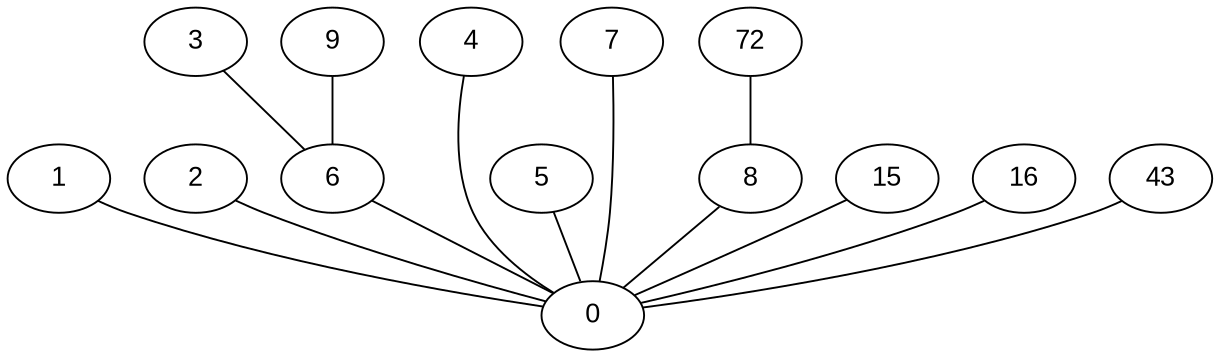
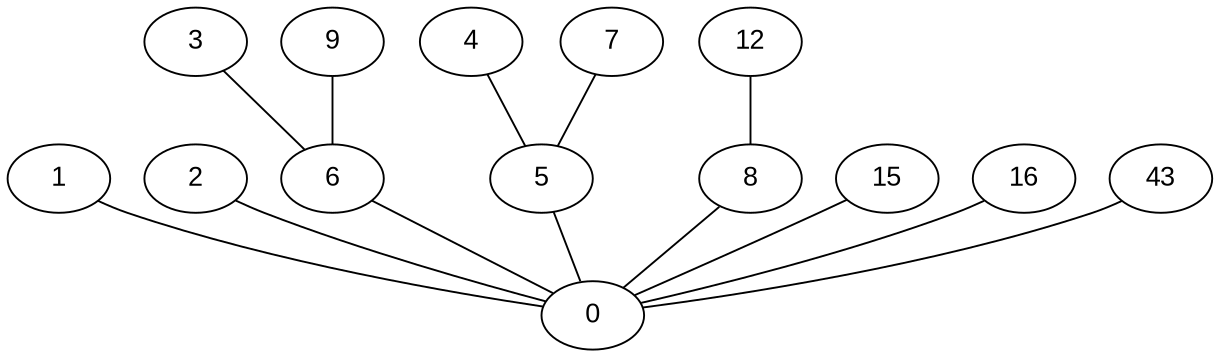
node "72": label "72" -> "12"
edge "7" -- "0": now "7" -- "5"
edge "4" -- "0": now "4" -- "5"
